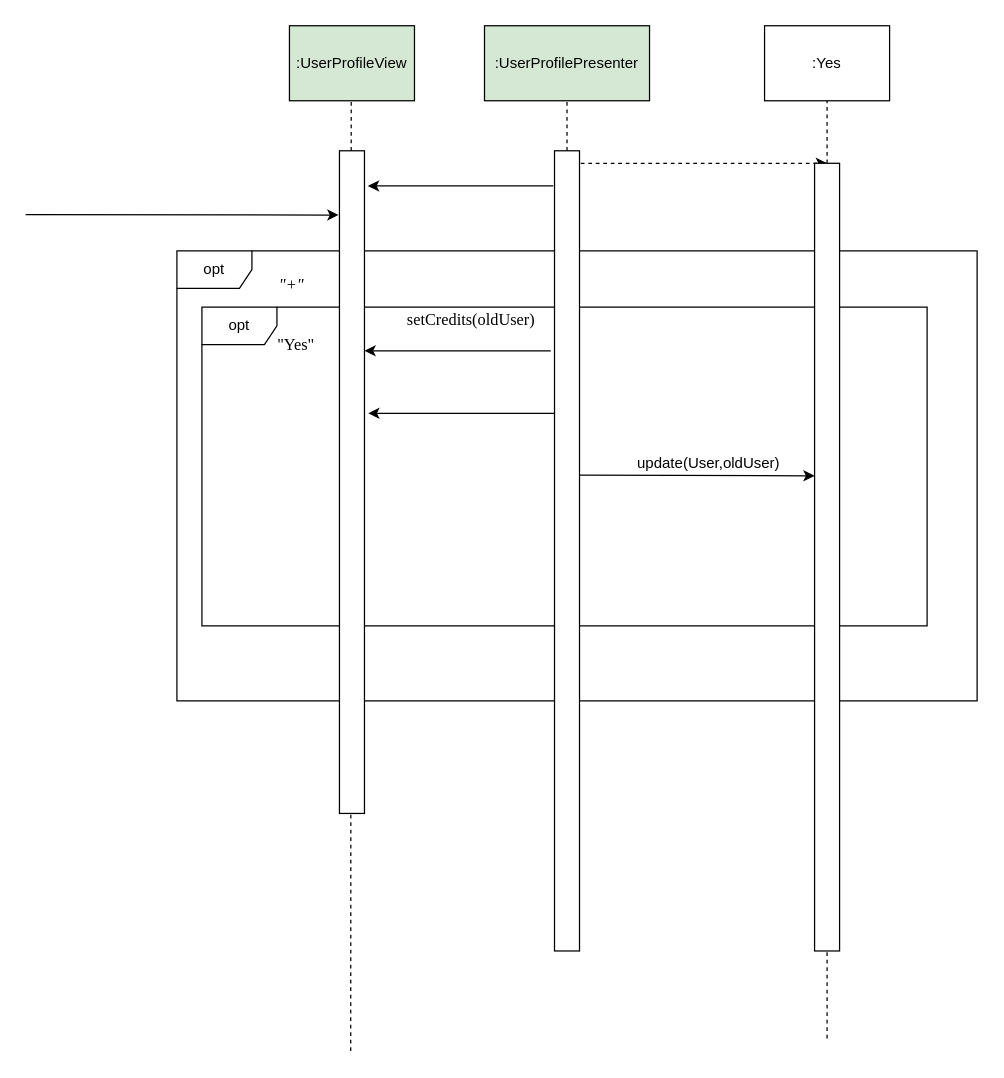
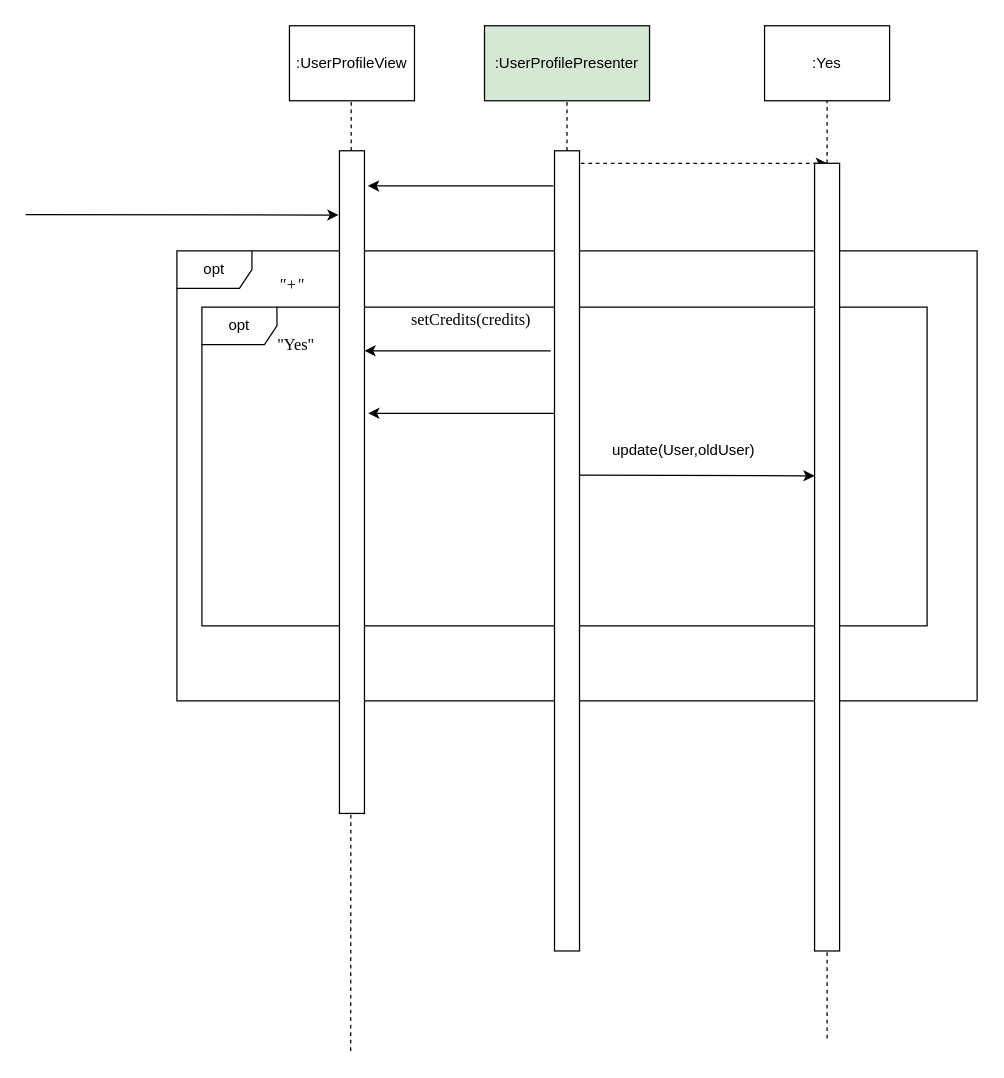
node ":UserProfileView": fillcolor #d5e8d4 -> #ffffff
node "setCredits(oldUser)": label "setCredits(oldUser)" -> "setCredits(credits)"
node "update(User,oldUser)": moved (708, 463) -> (683, 451)
